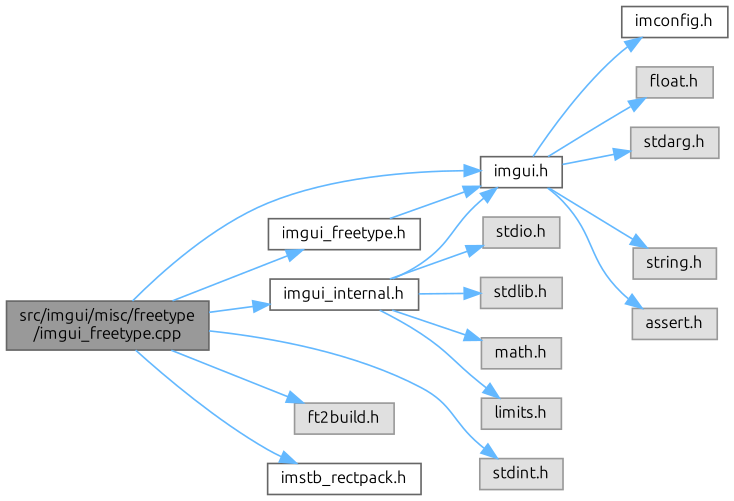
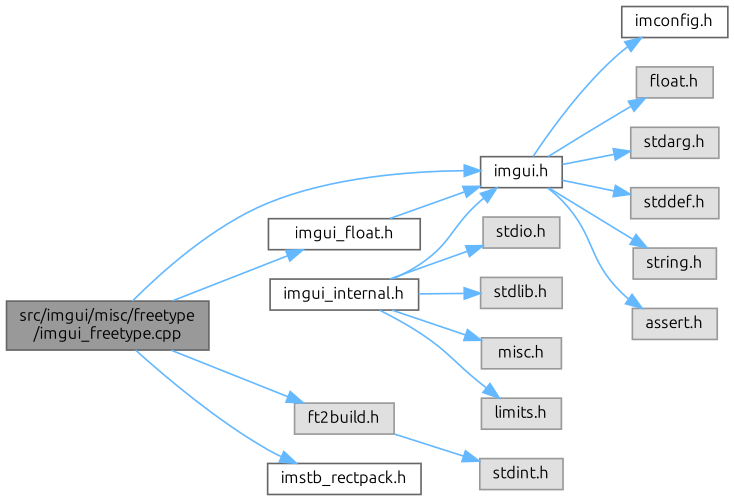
node "stddef.h": added
node "imgui_freetype.h": label "imgui_freetype.h" -> "imgui_float.h"
edge "src/imgui/misc/freetype /imgui_freetype.cpp" -> "imgui_internal.h": removed
node "math.h": label "math.h" -> "misc.h"
edge "src/imgui/misc/freetype /imgui_freetype.cpp" -> "stdint.h": now "ft2build.h" -> "stdint.h"
